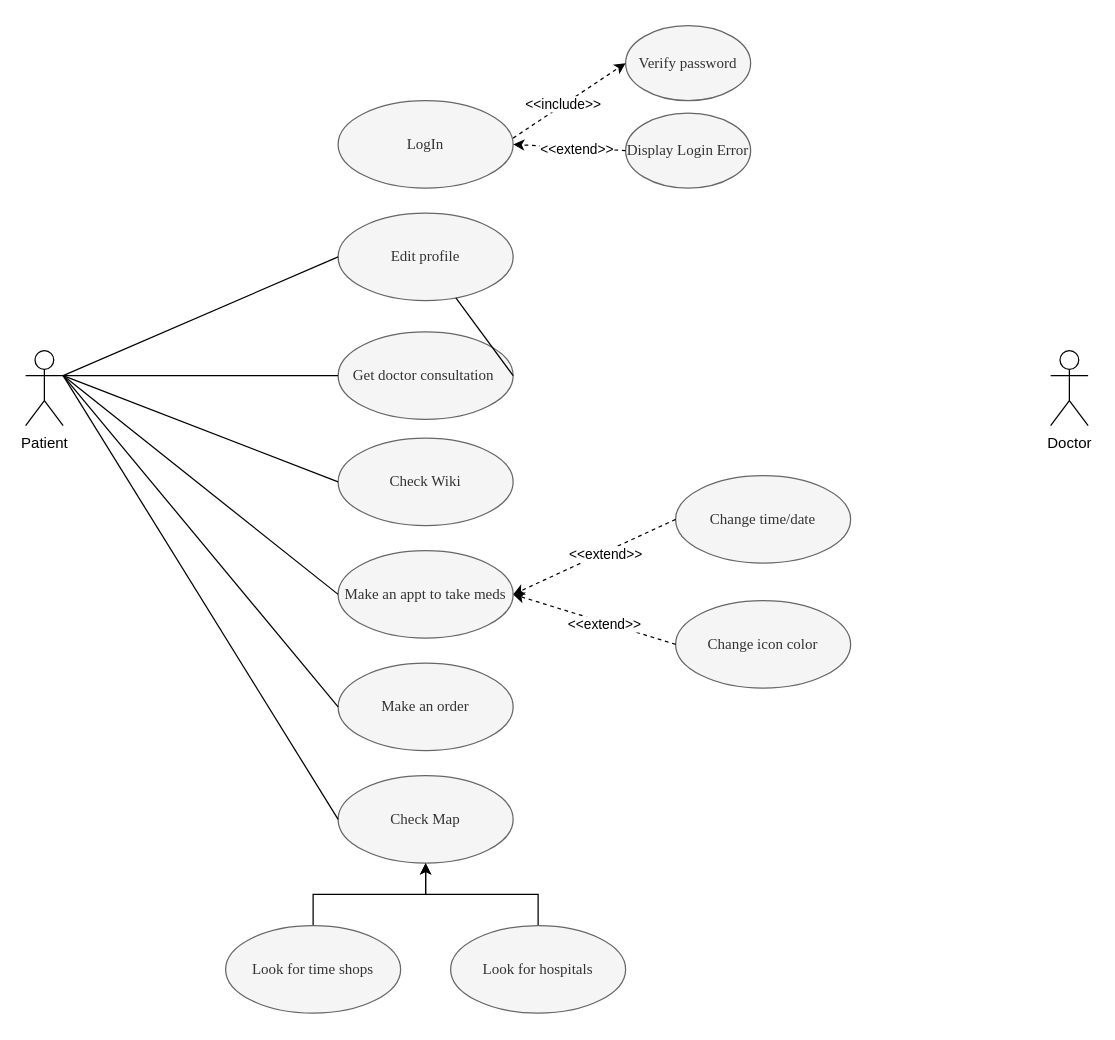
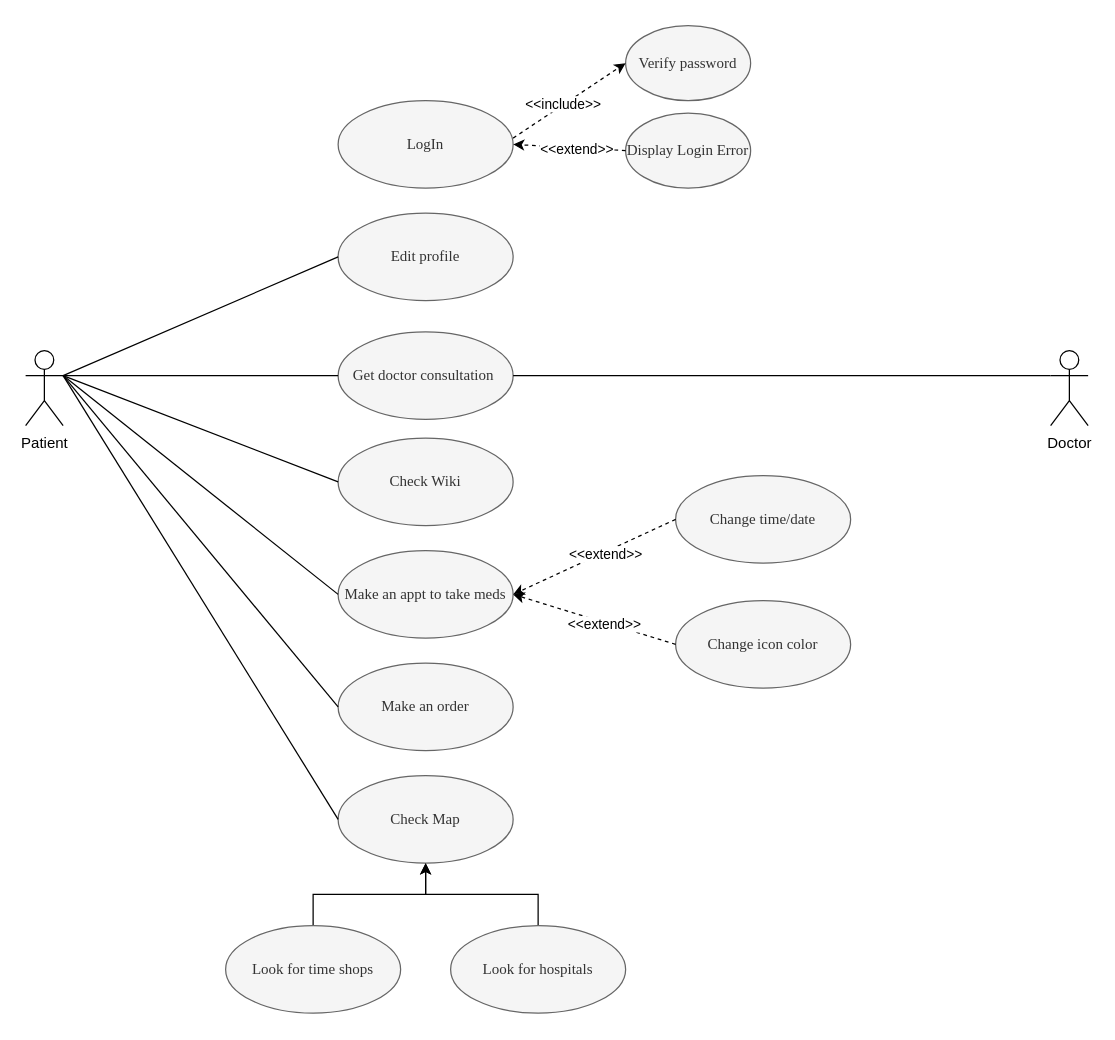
edge "Edit profile" -- "Get doctor consultation": now "Doctor" -- "Get doctor consultation"
